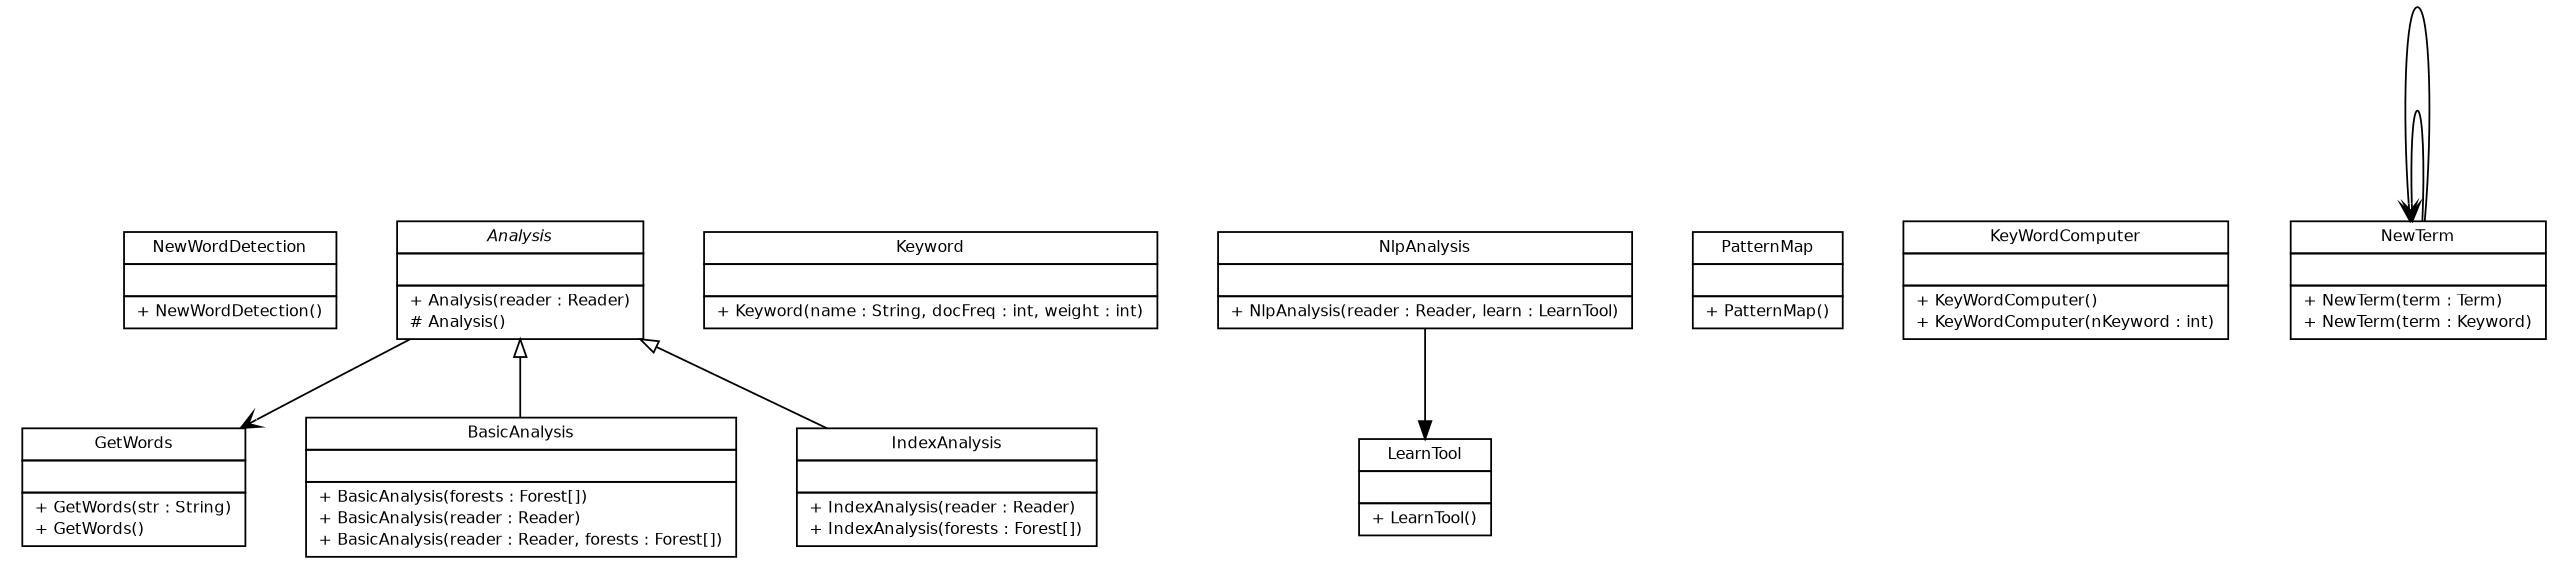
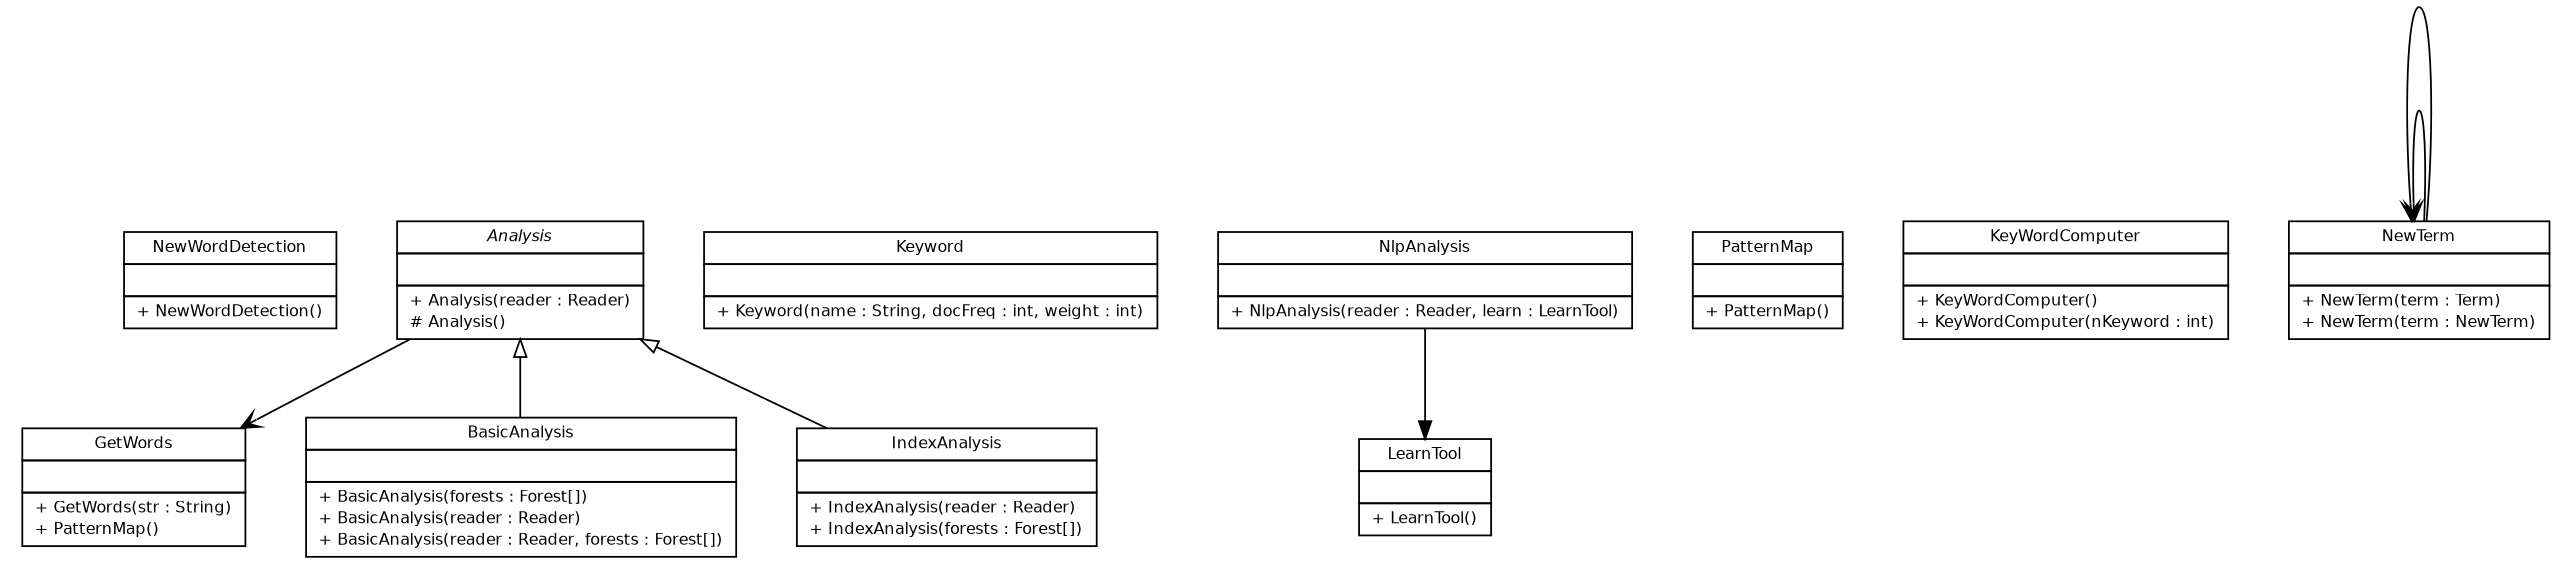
node "NewTerm": text "+ NewTerm(term : Keyword)" -> "+ NewTerm(term : NewTerm)"
node "GetWords": text "+ GetWords()" -> "+ PatternMap()"
